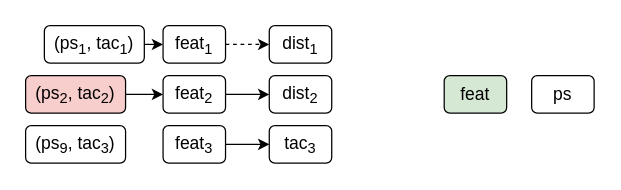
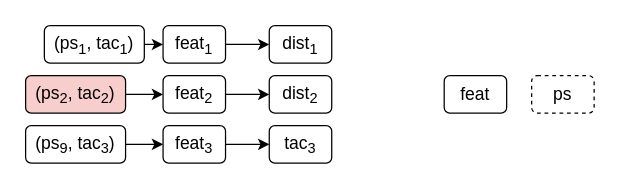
edge "feat1" -> "dist1": style dashed -> solid
node "feat": fillcolor #d5e8d4 -> #ffffff
node "ps": style solid -> dashed
edge "(ps9, tac3)" -> "feat3": added
